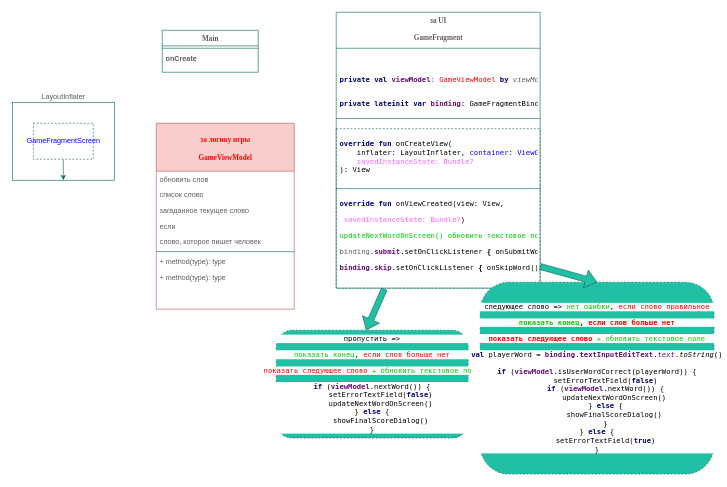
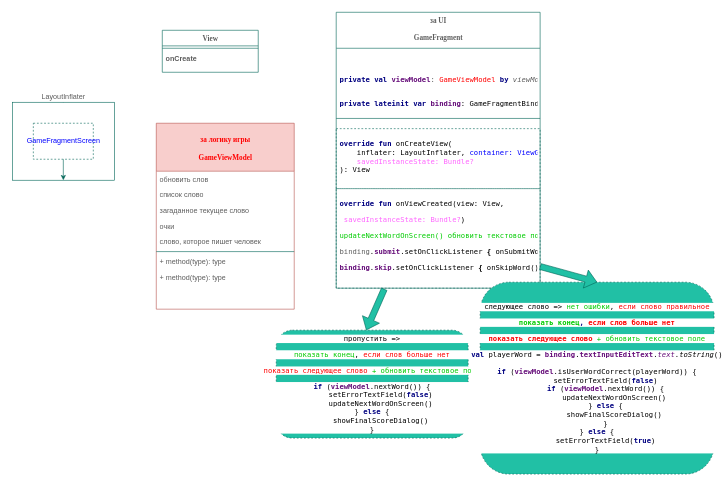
node "Main": label "Main" -> "View"
node "если": label "если" -> "очки"
